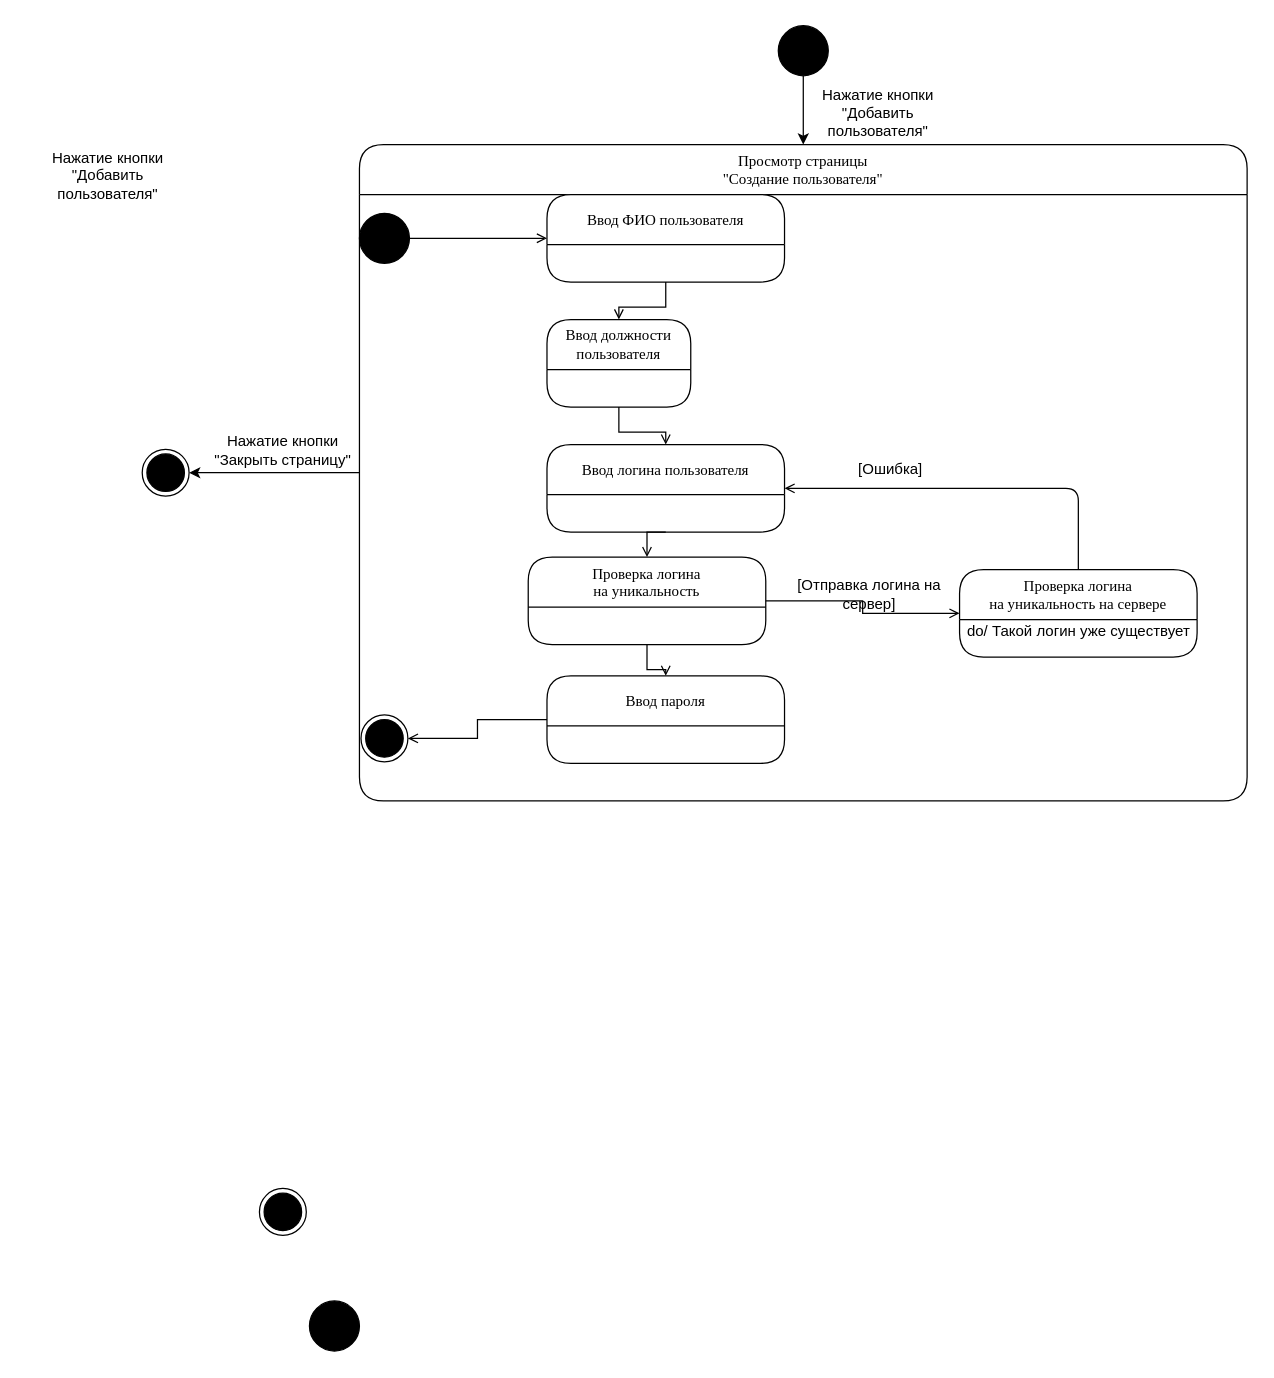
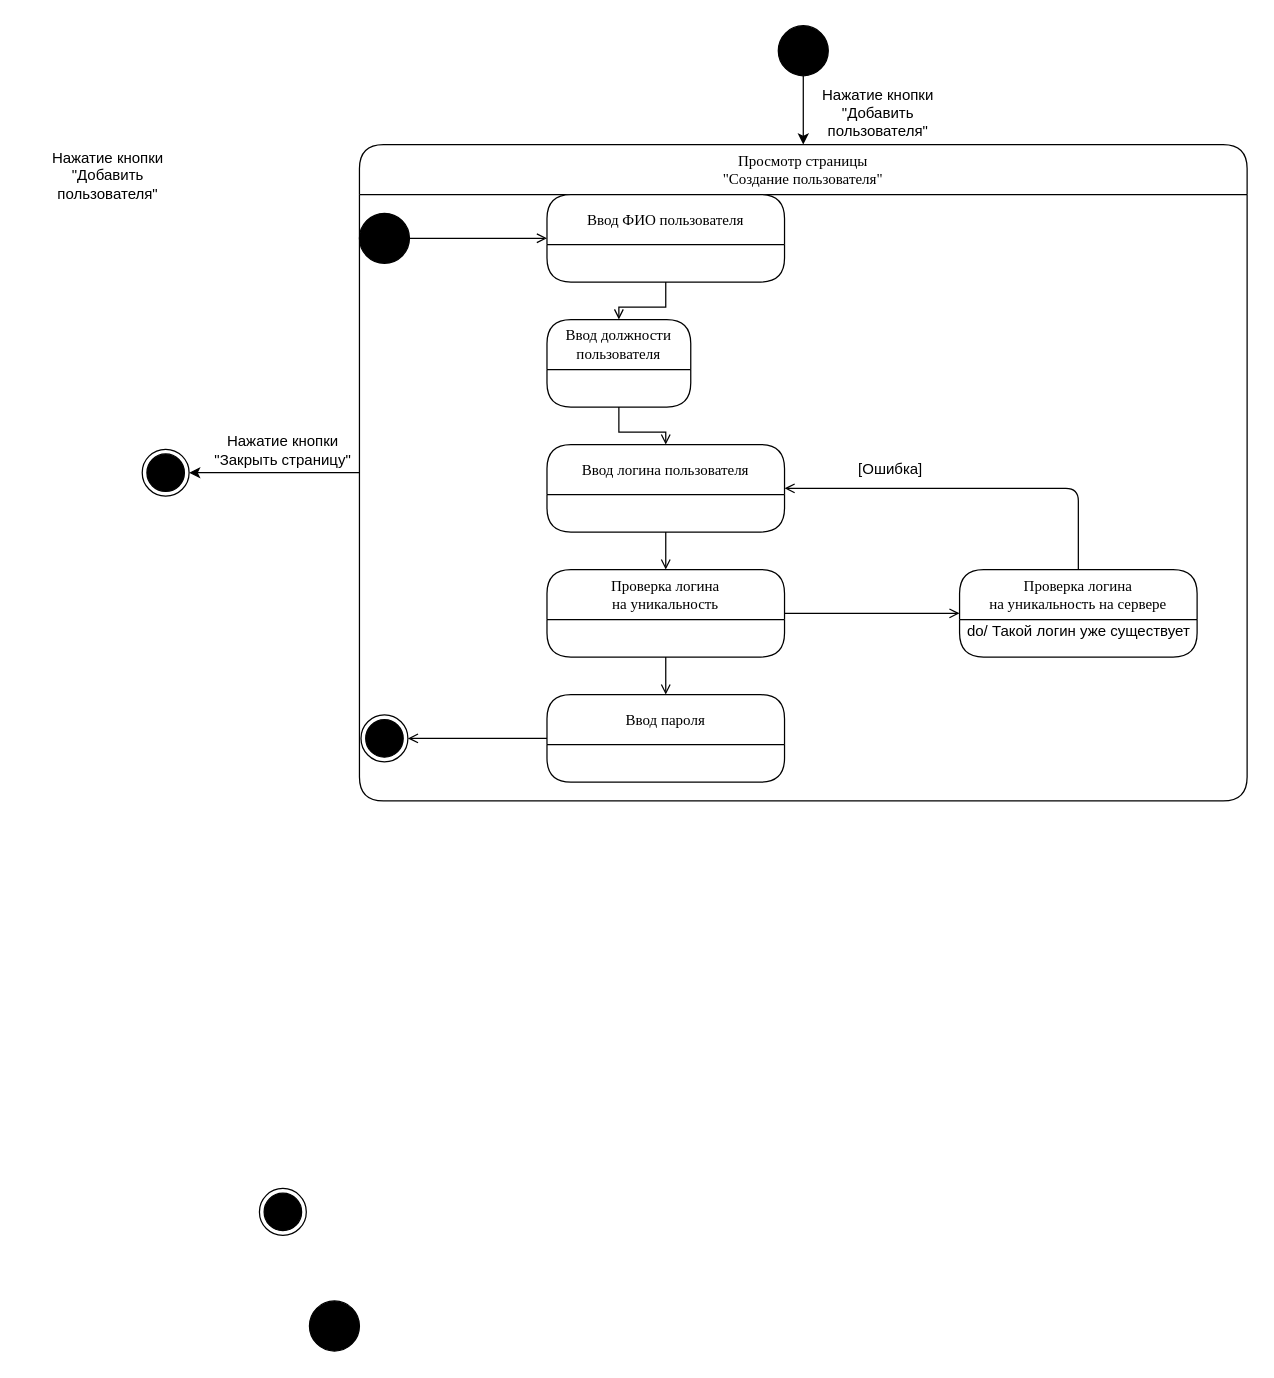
node "[Отправка логина на сервер]": removed
node "Проверка логина на уникальность": moved (647, 601) -> (666, 613)
node "Ввод пароля": moved (666, 719) -> (666, 738)
